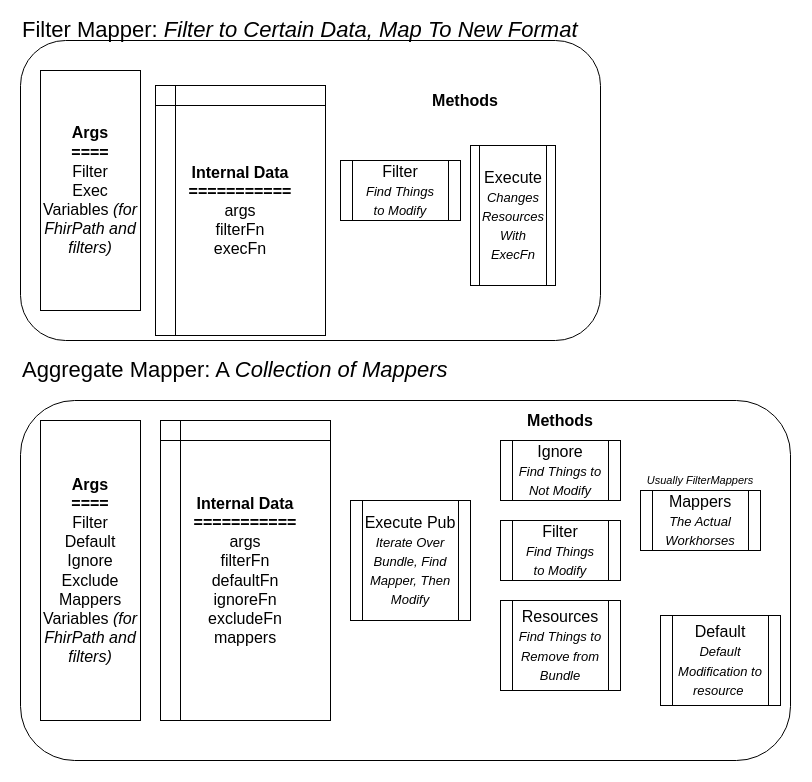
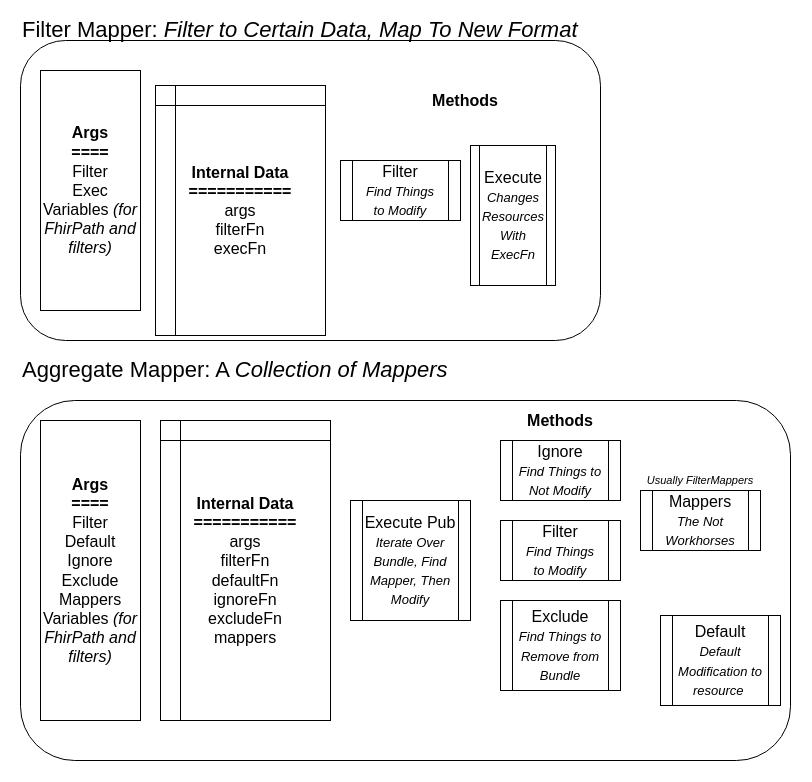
node "Mappers The Actual Workhorses": label "Mappers The Actual Workhorses" -> "Mappers The Not Workhorses"
node "Resources Find Things to Remove from Bundle": label "Resources Find Things to Remove from Bundle" -> "Exclude Find Things to Remove from Bundle"
